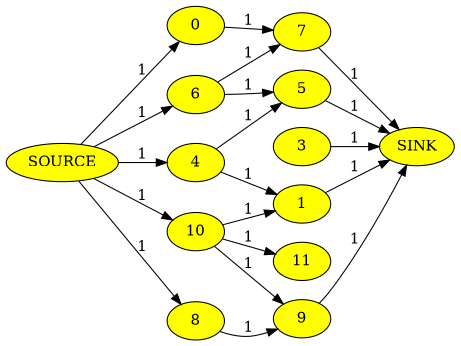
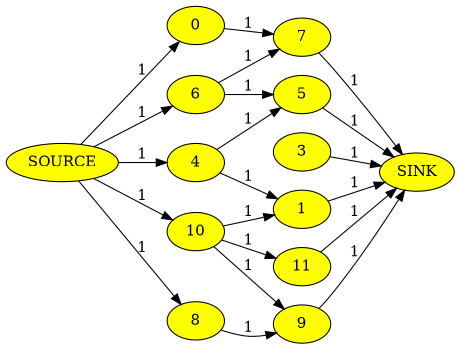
edge "11" -> "SINK": added, label "1"
